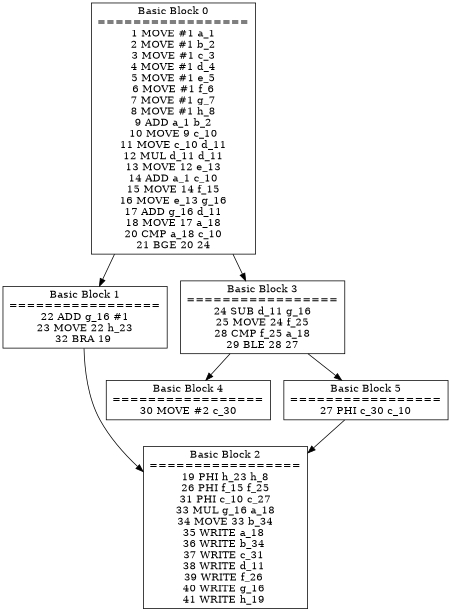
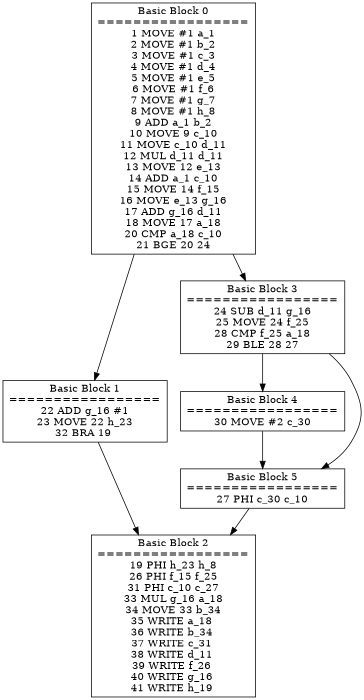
edge "Basic Block 4 ================= 30 MOVE #2 c_30" -> "Basic Block 5 ================= 27 PHI c_30 c_10": added
